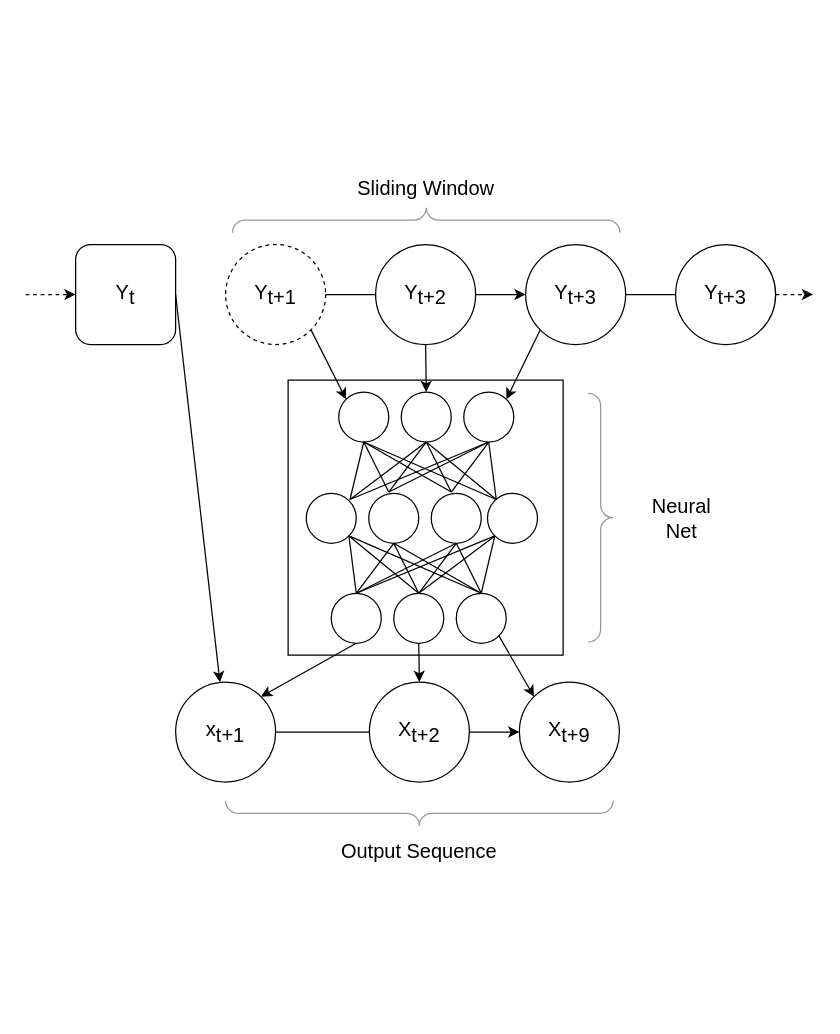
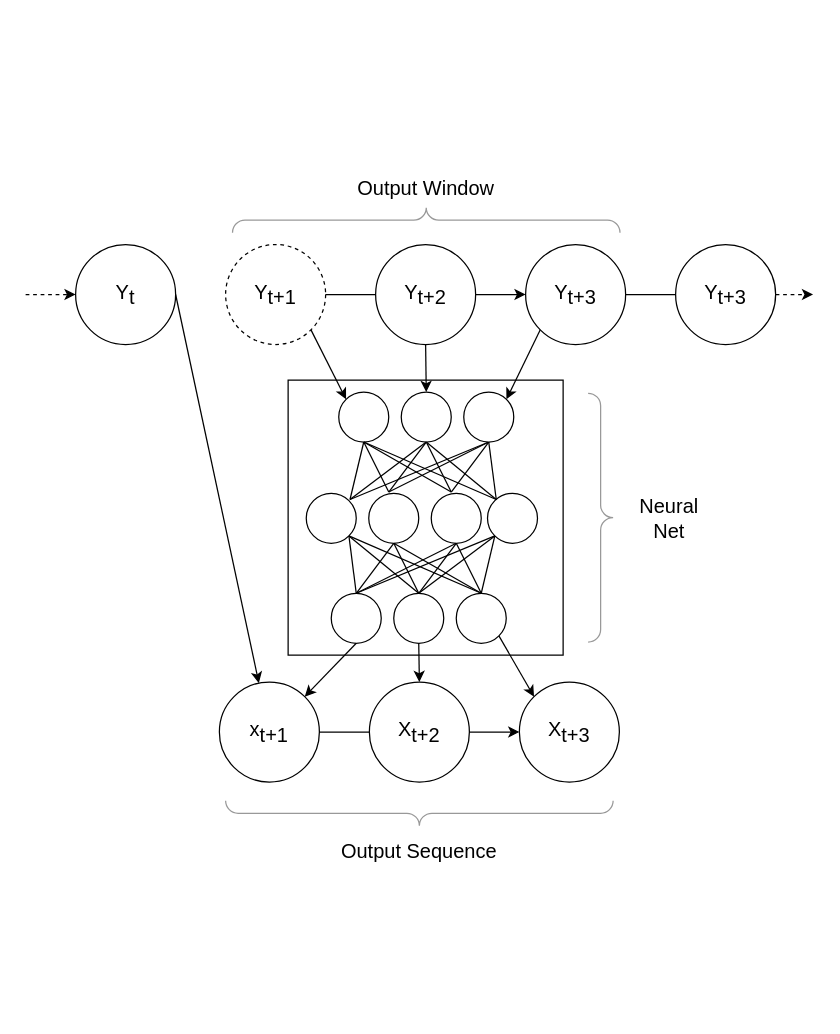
node "Sliding Window": label "Sliding Window" -> "Output Window"
node "Yt": shape rounded rectangle -> ellipse
node "Neural Net": moved (682, 518) -> (669, 518)
node "xt+1": moved (226, 732) -> (269, 732)
node "Xt+9": label "Xt+9" -> "Xt+3"
